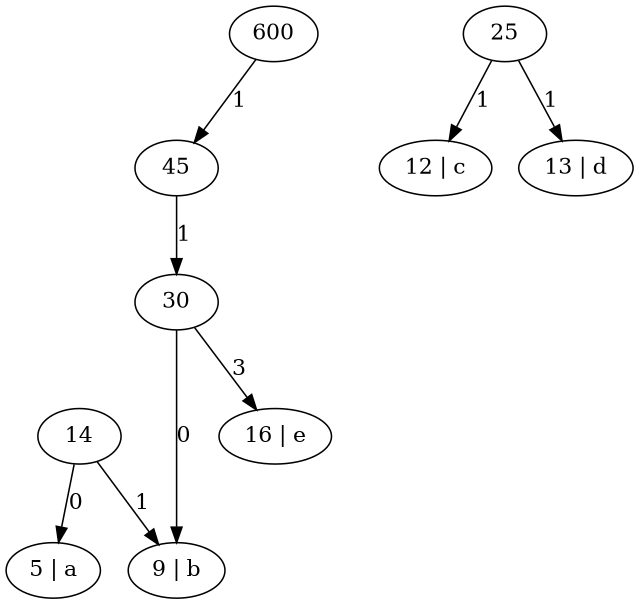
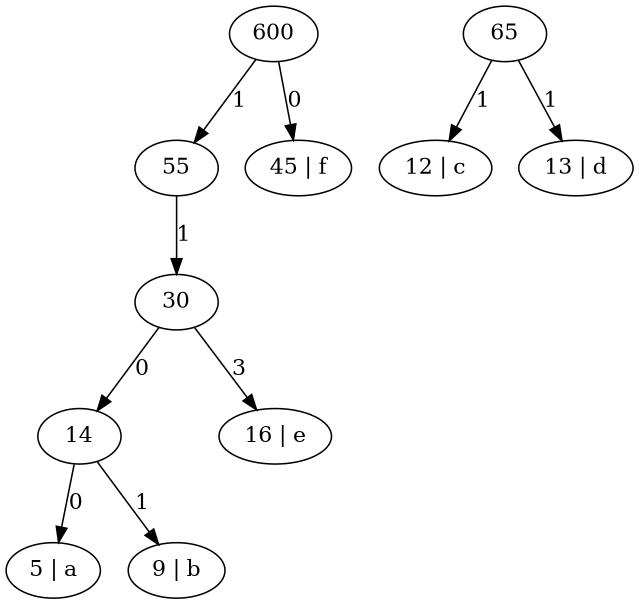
node "25": label "25" -> "65"
node "45": label "45" -> "55"
node "45 | f": added
edge "30" -> "9 | b": now "30" -> "14"
